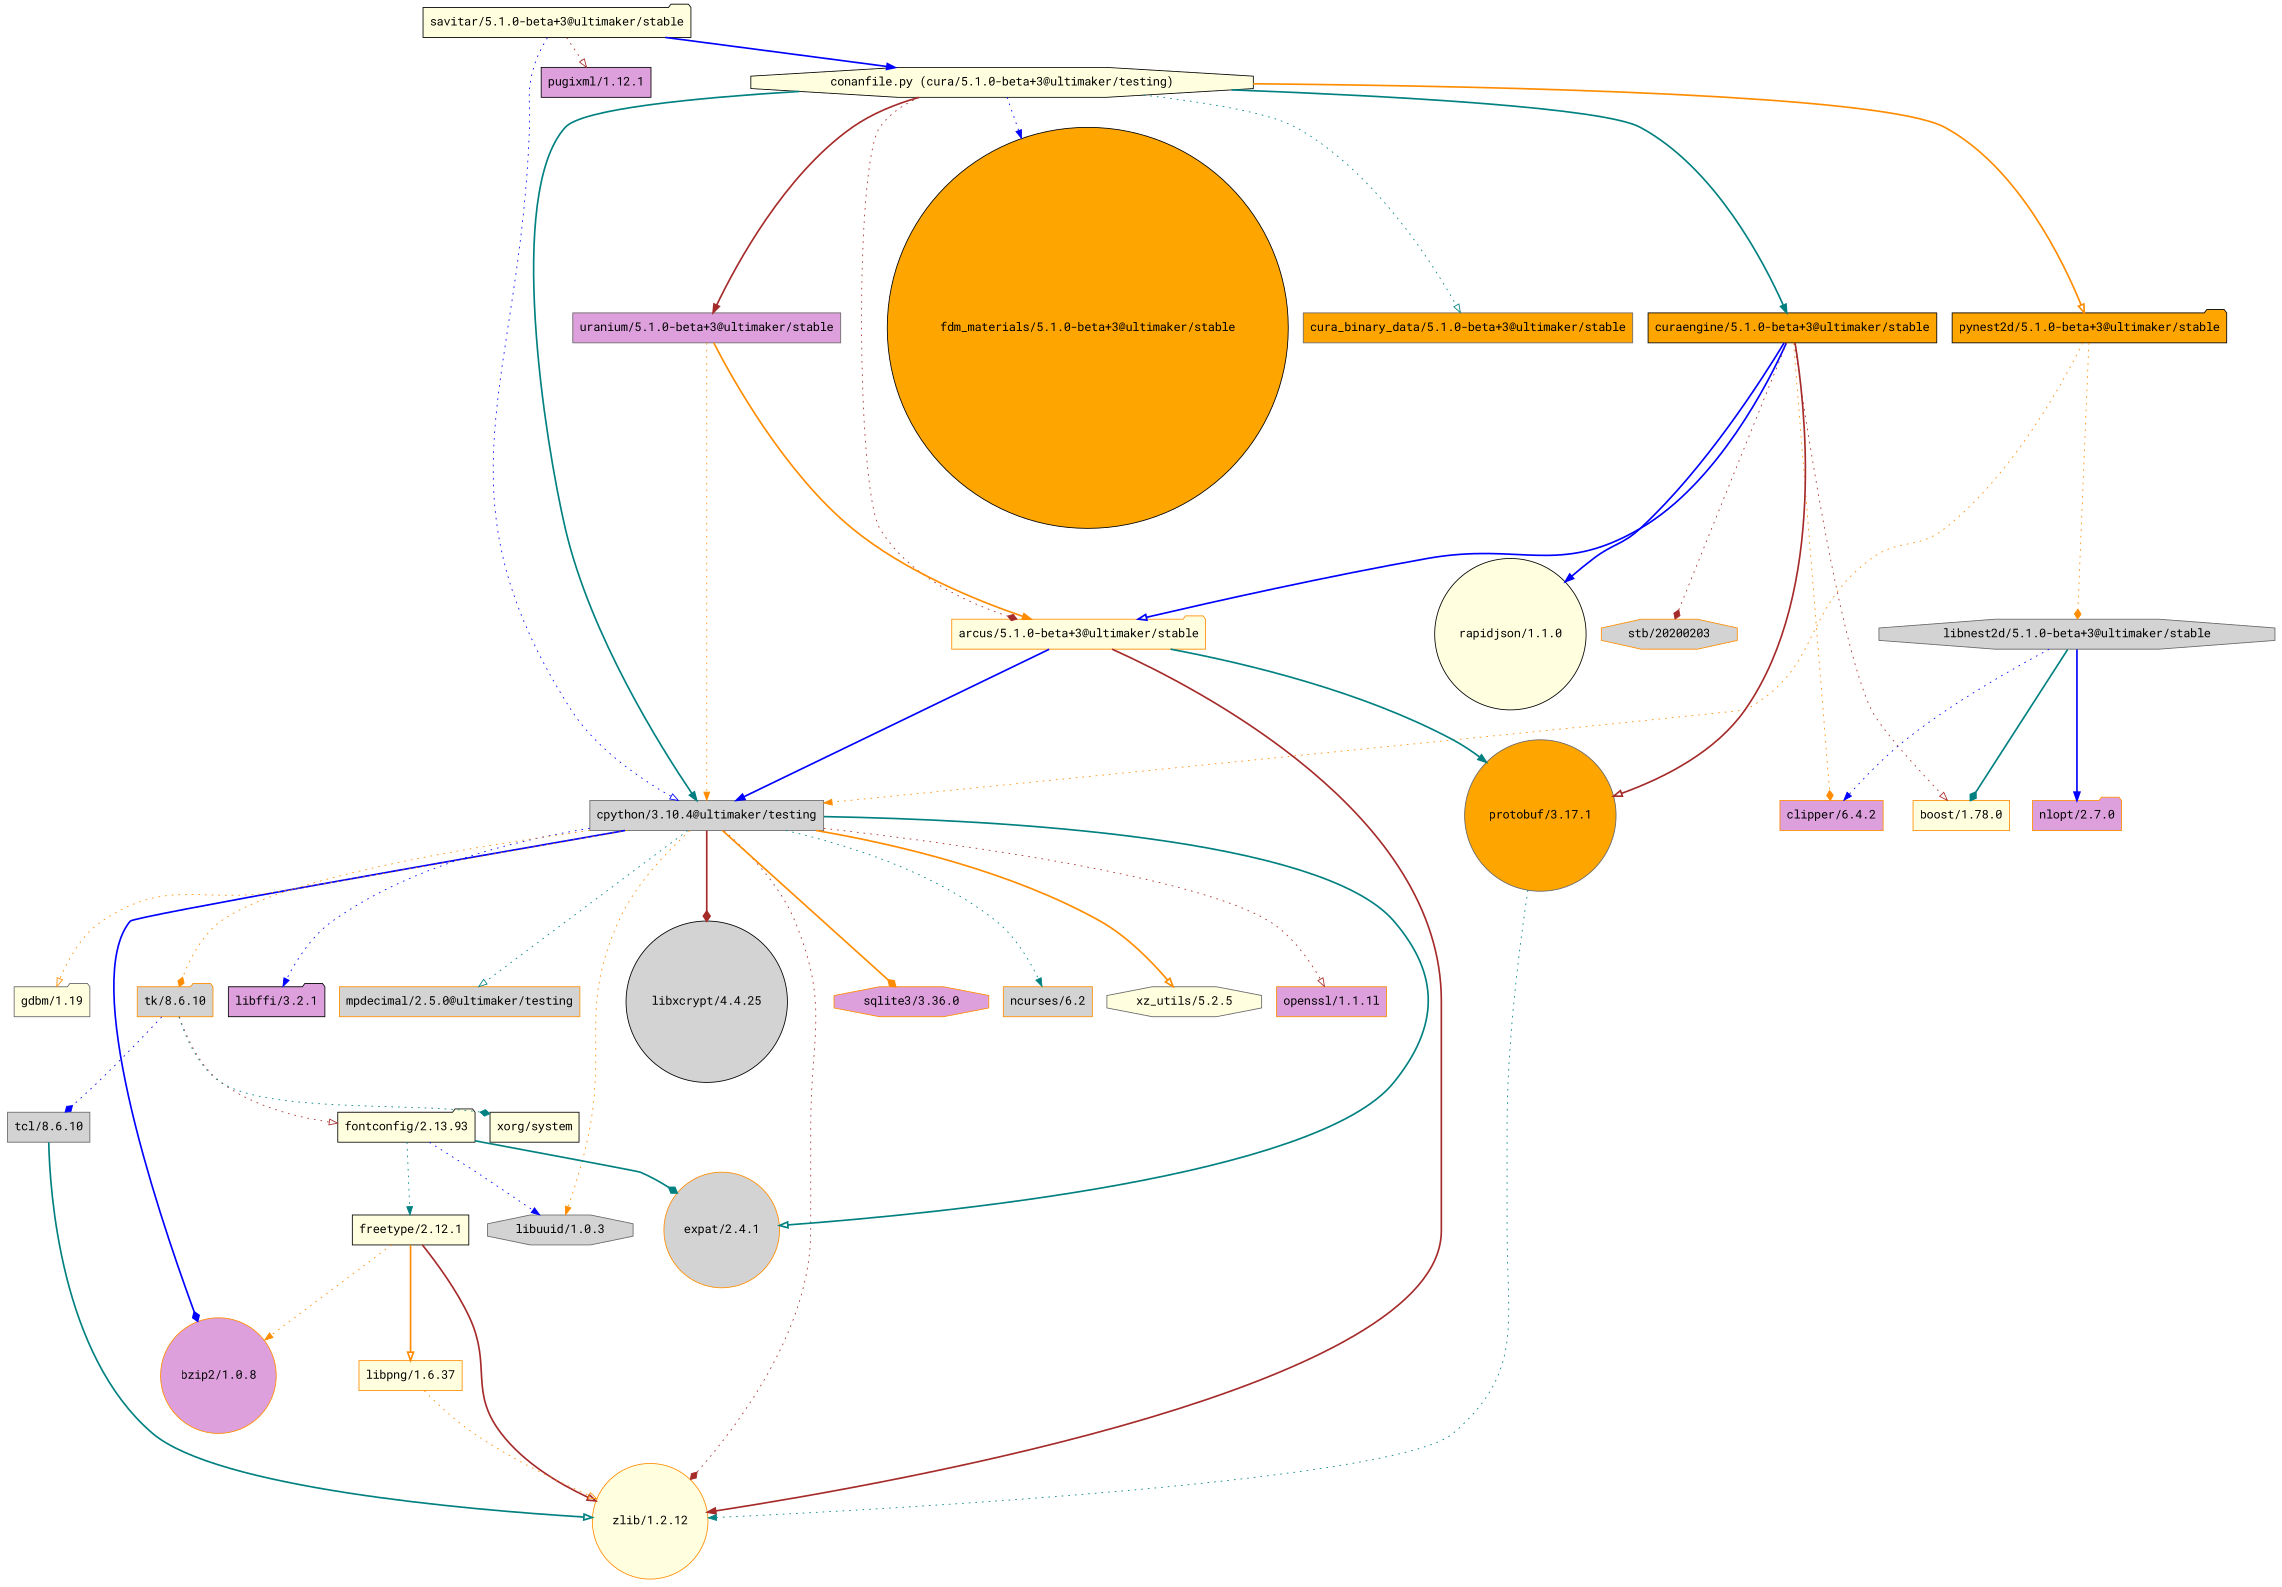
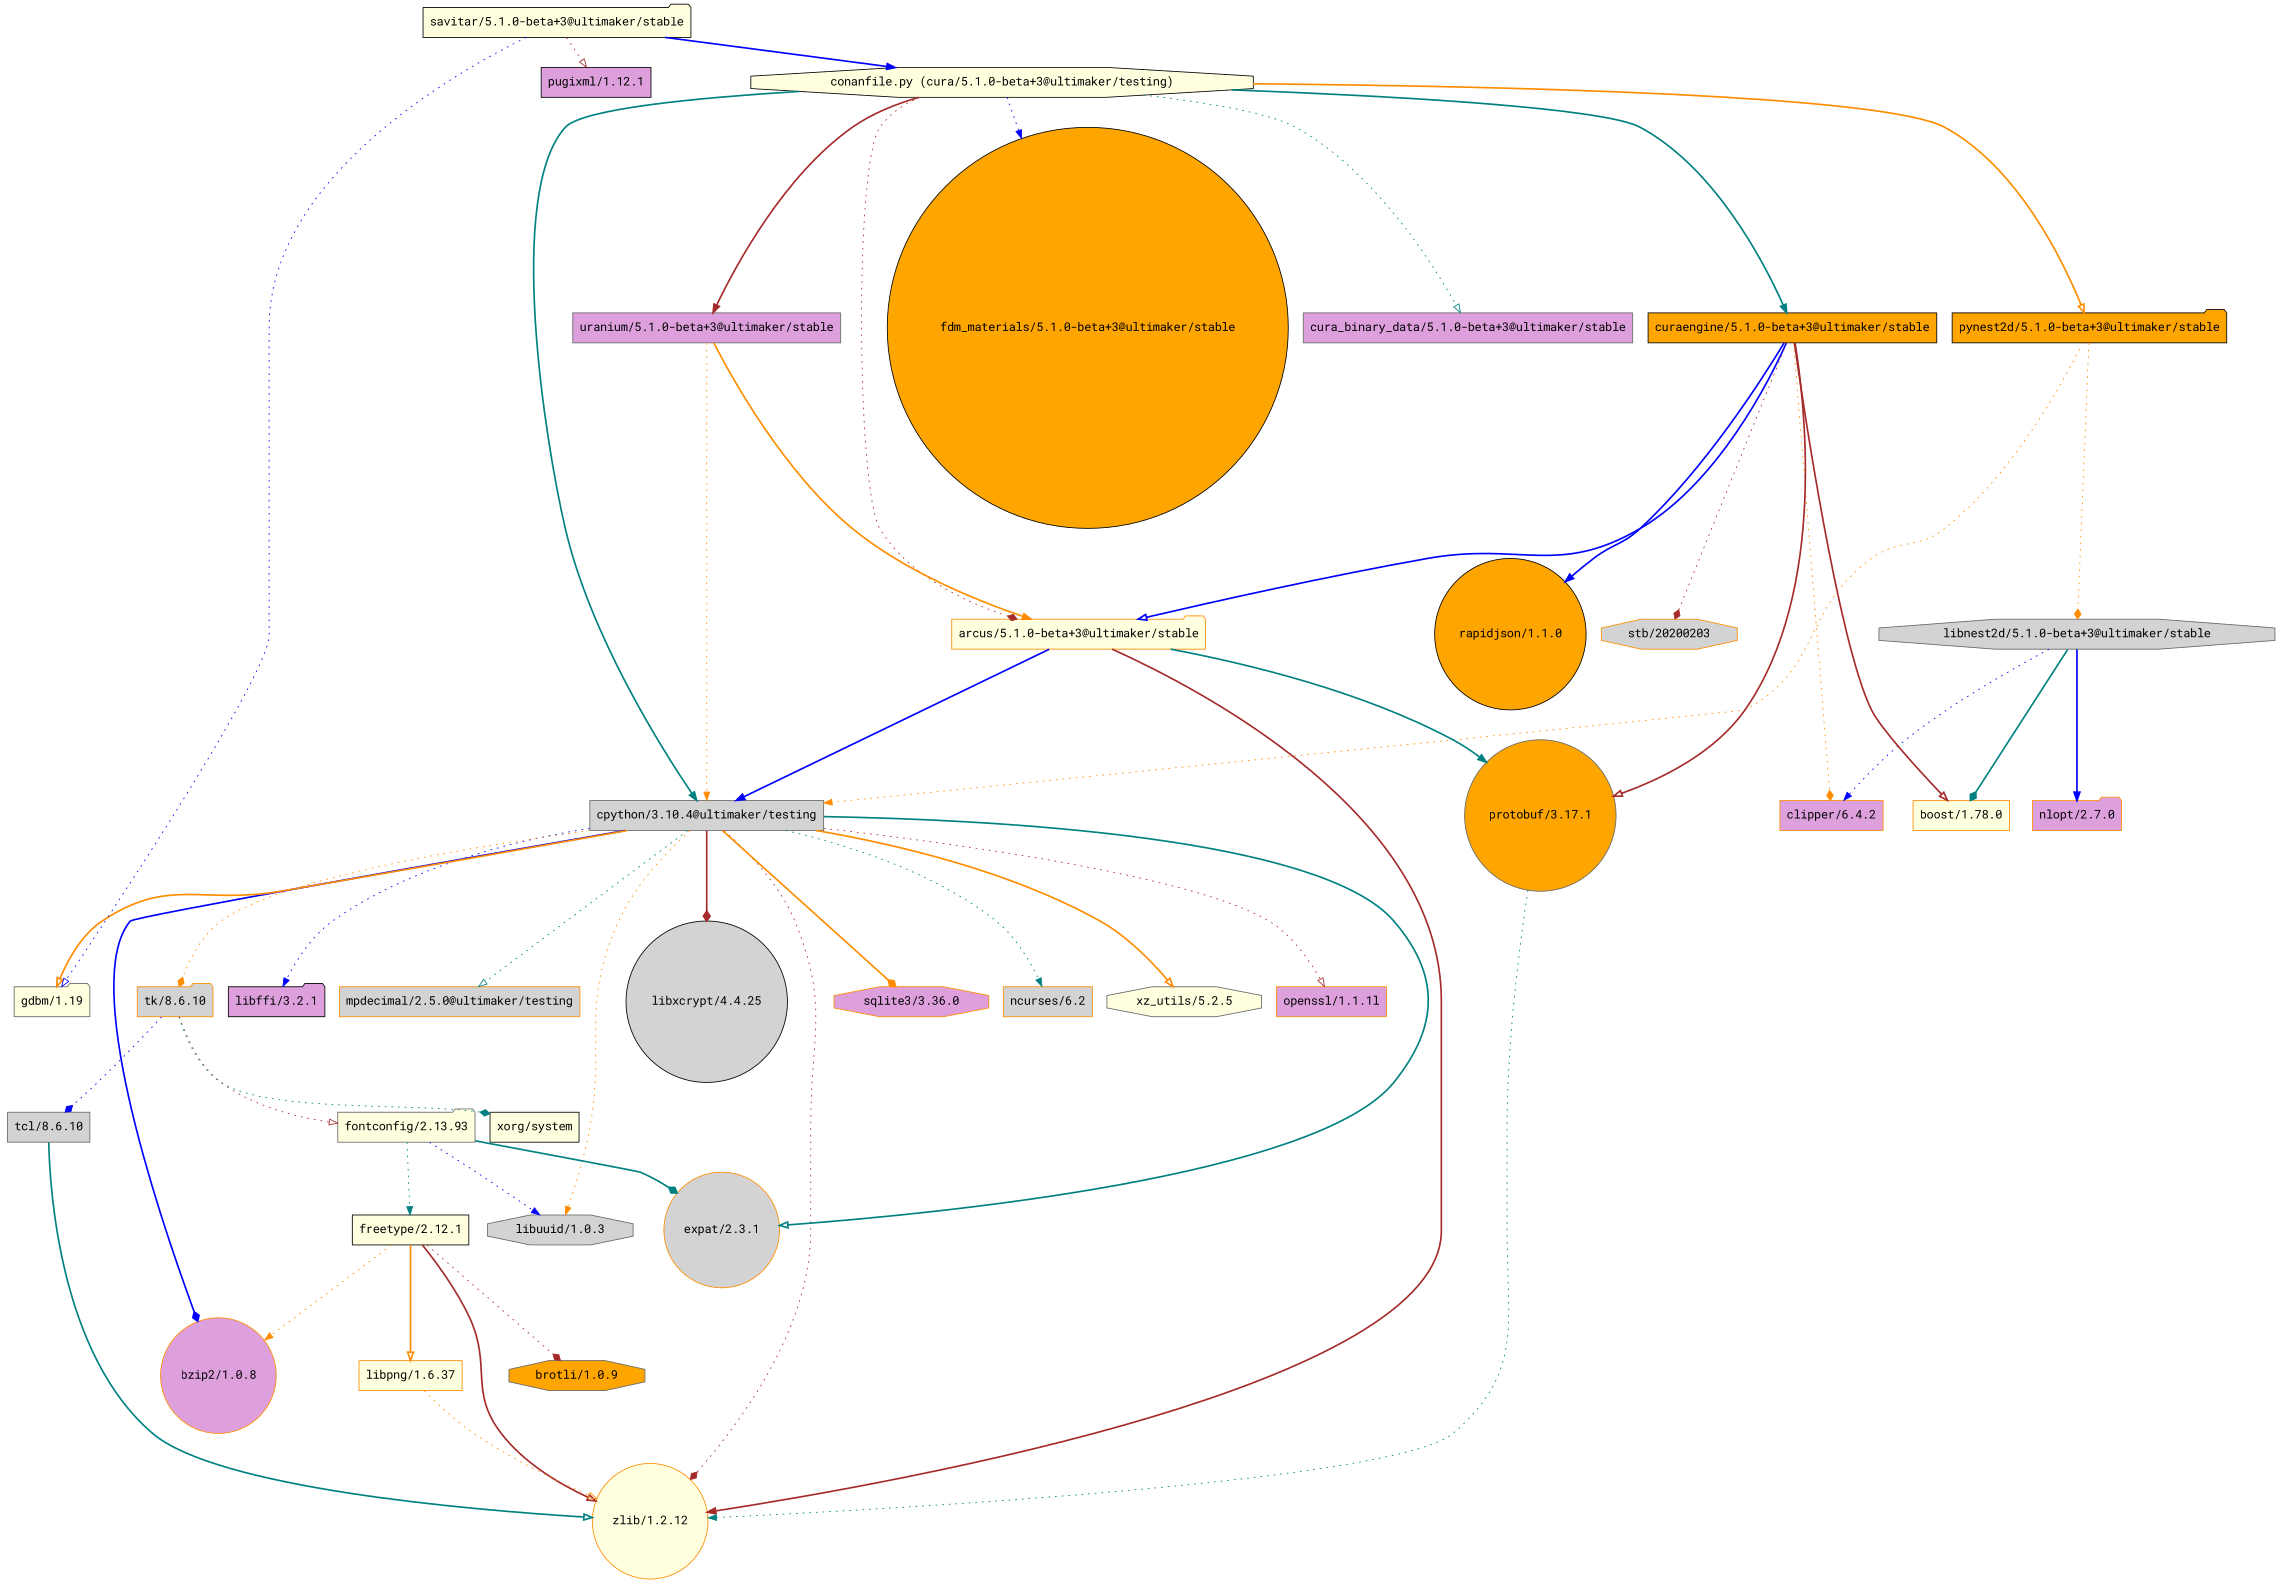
node "cura_binary_data/5.1.0-beta+3@ultimaker/stable": fillcolor orange -> plum
edge "savitar/5.1.0-beta+3@ultimaker/stable" -> "cpython/3.10.4@ultimaker/testing": now "savitar/5.1.0-beta+3@ultimaker/stable" -> "gdbm/1.19"
edge "curaengine/5.1.0-beta+3@ultimaker/stable" -> "boost/1.78.0": style dotted -> bold
node "rapidjson/1.1.0": fillcolor lightyellow -> orange
edge "cpython/3.10.4@ultimaker/testing" -> "gdbm/1.19": style dotted -> bold
node "fontconfig/2.13.93": color black -> gray40
node "expat/2.4.1": label "expat/2.4.1" -> "expat/2.3.1"
node "brotli/1.0.9": added
